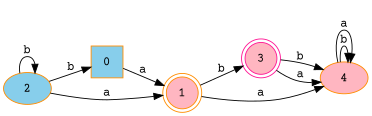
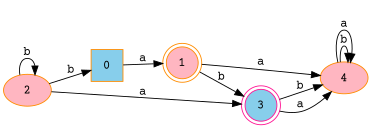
node "3": fillcolor lightpink -> skyblue
node "2": fillcolor skyblue -> lightpink
edge "2" -> "1": now "2" -> "3"
